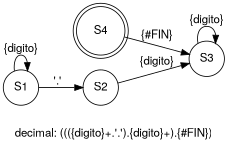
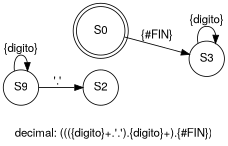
node "S4": label "S4" -> "S0"
edge "S2" -> "S3": removed, label "{digito}"
node "S1": label "S1" -> "S9"
